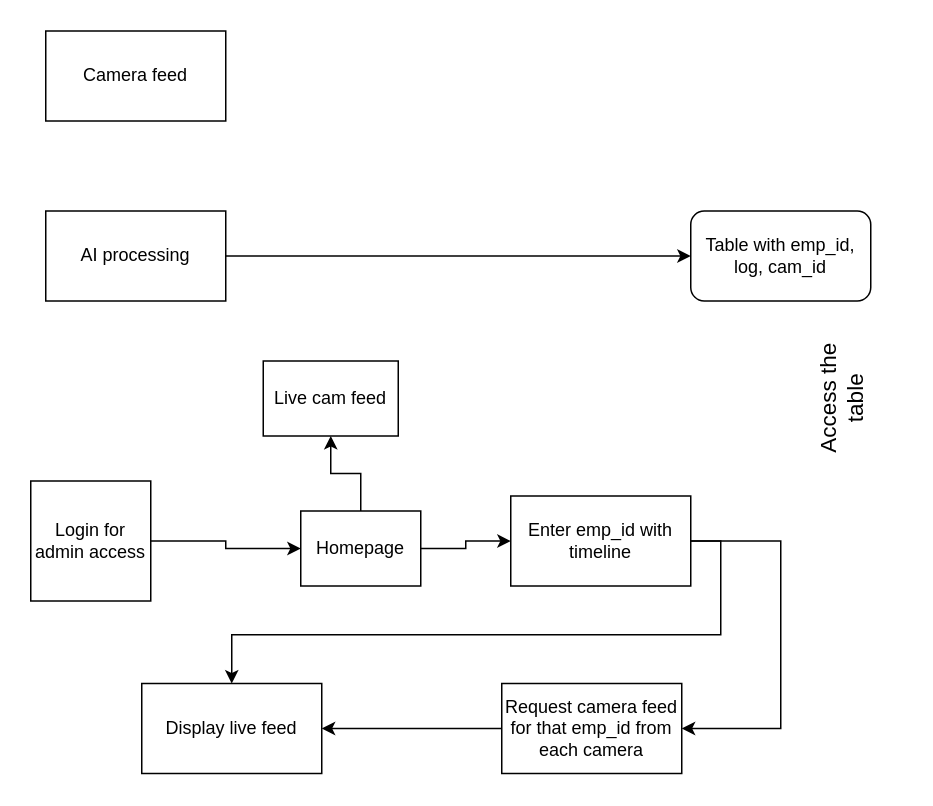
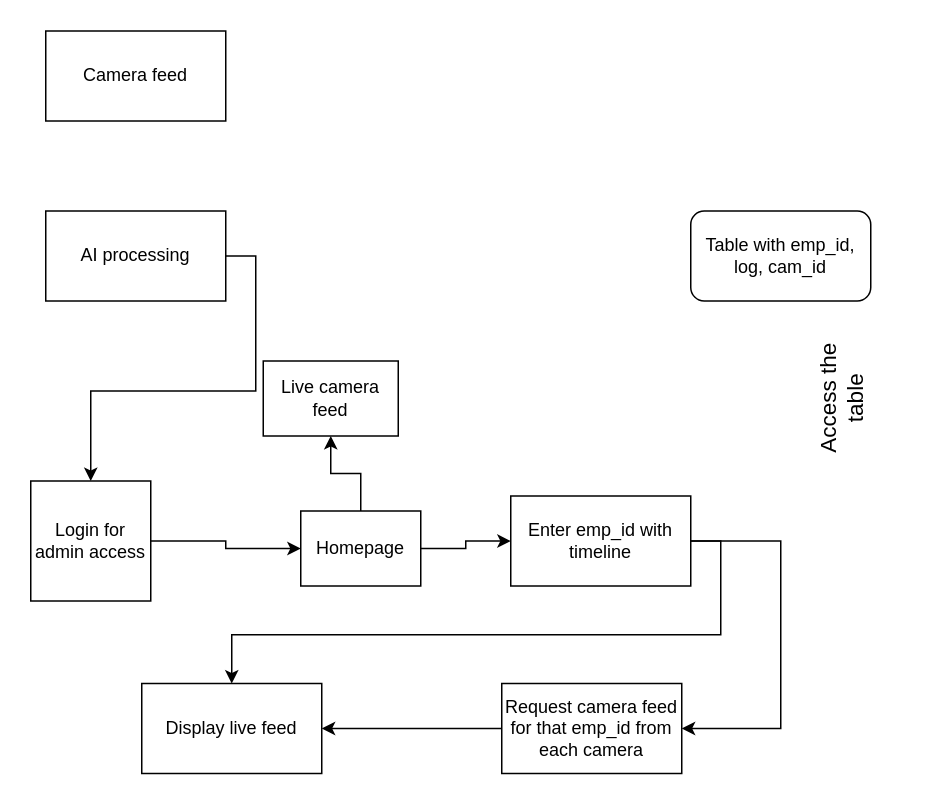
edge "AI processing" -> "Table with emp_id, log, cam_id": now "AI processing" -> "Login for admin access"
node "Live cam feed": label "Live cam feed" -> "Live camera feed"
